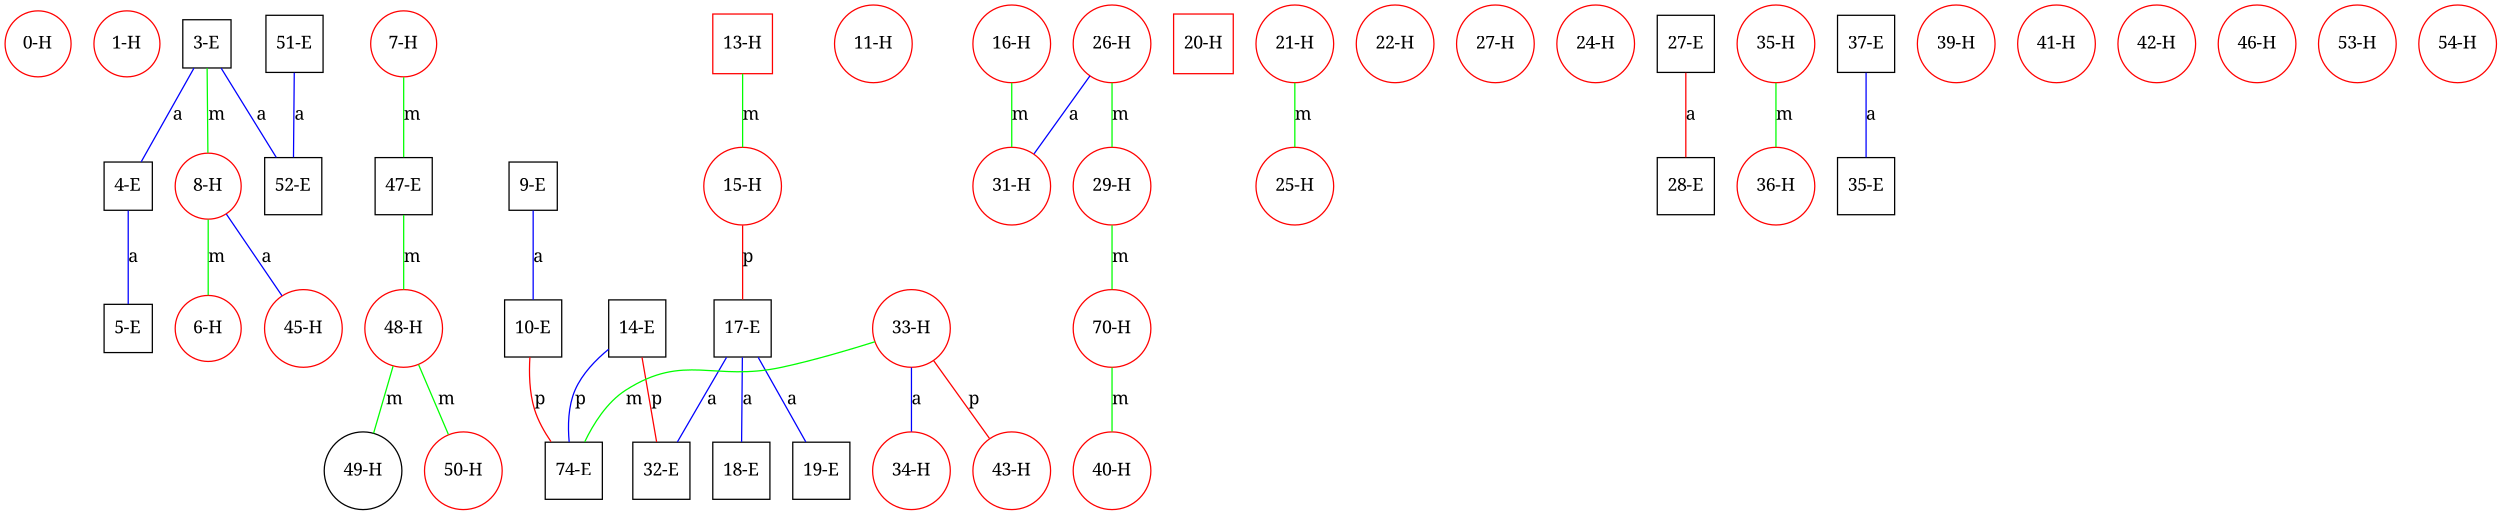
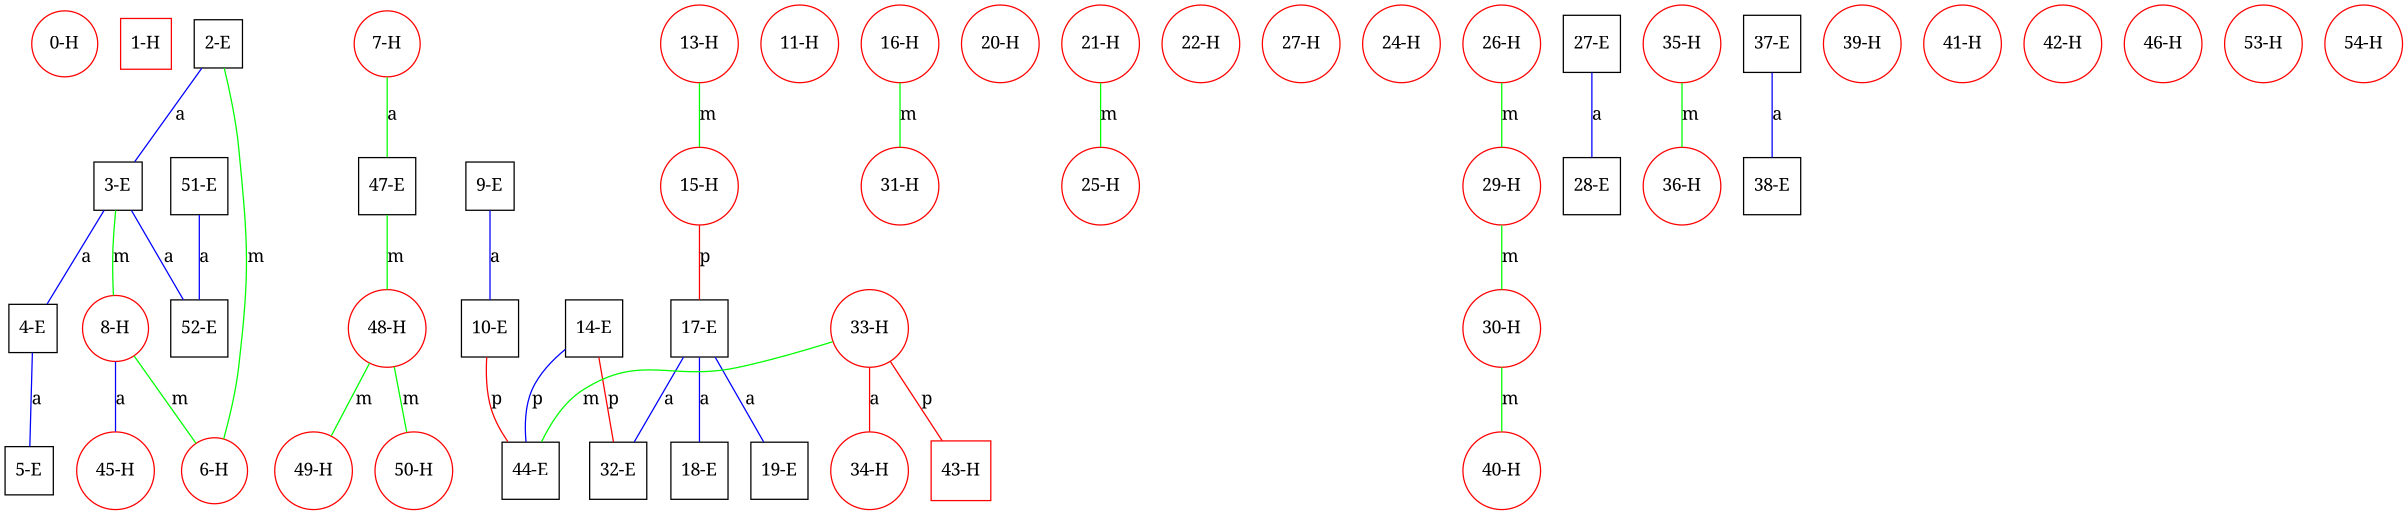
node "1-H": shape circle -> square
node "2-E": added
node "13-H": shape square -> circle
node "20-H": shape square -> circle
edge "7-H" -- "47-E": label "m" -> "a"
edge "26-H" -- "31-H": removed, label "a"
edge "27-E" -- "28-E": color red -> blue
node "35-E": label "35-E" -> "38-E"
node "70-H": label "70-H" -> "30-H"
edge "33-H" -- "34-H": color blue -> red
node "49-H": color black -> red
node "74-E": label "74-E" -> "44-E"
node "43-H": shape circle -> square
